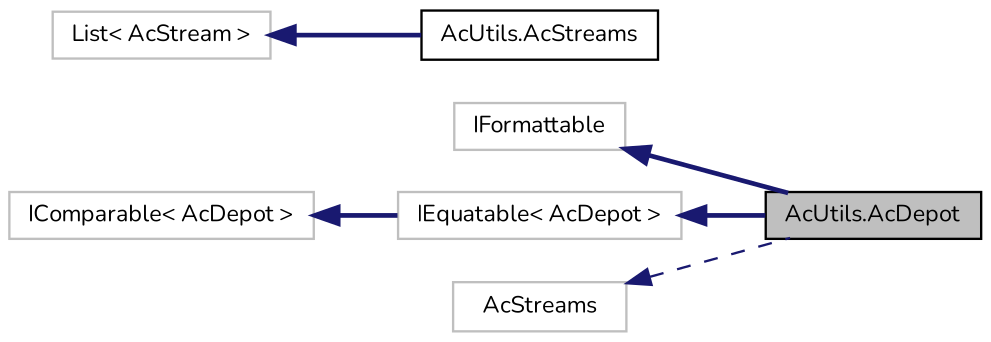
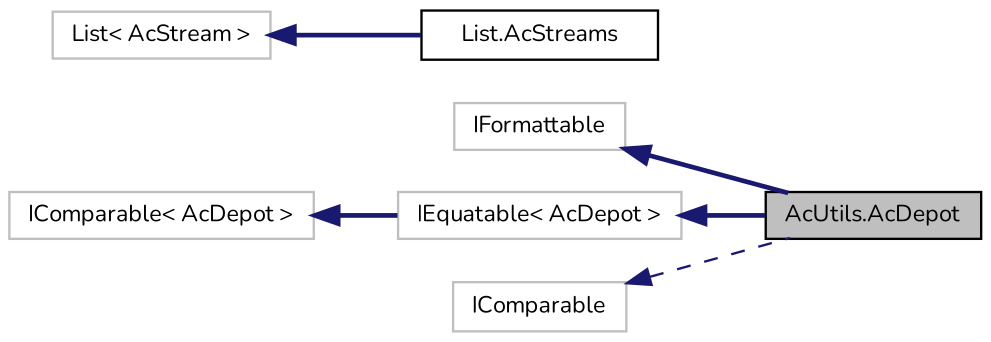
node "AcUtils.AcStreams": label "AcUtils.AcStreams" -> "List.AcStreams"
node "AcStreams": label "AcStreams" -> "IComparable"
